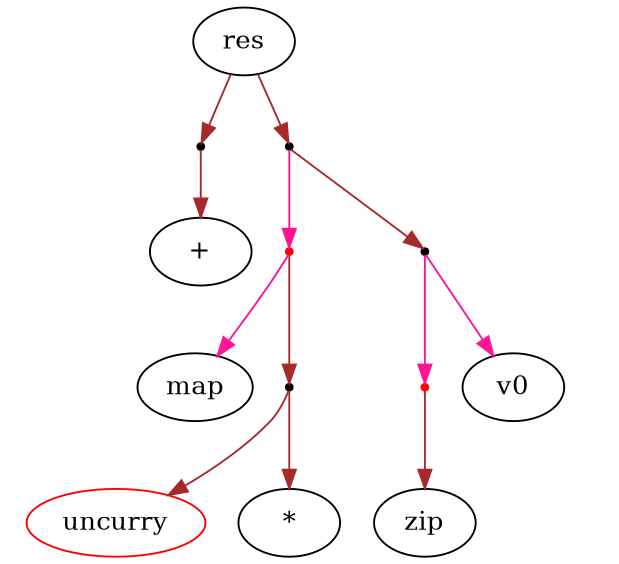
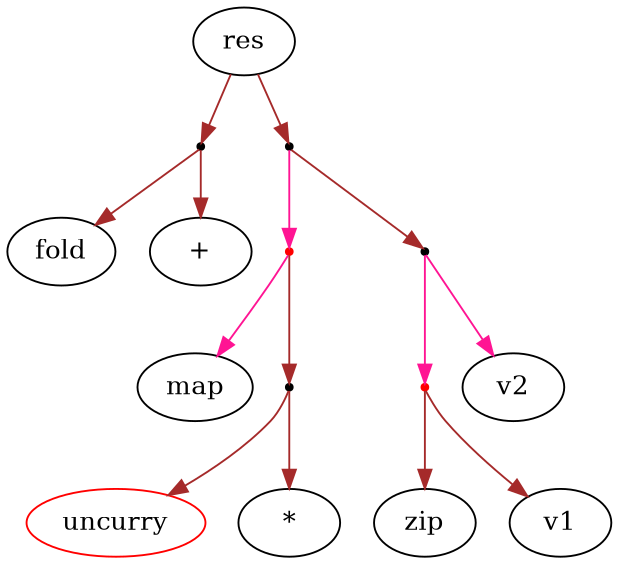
node "fold": added
node "v0": label "v0" -> "v2"
node "v1": added
